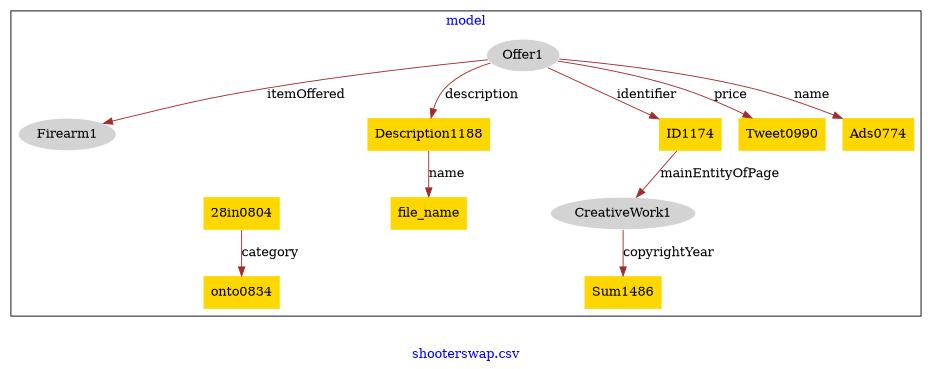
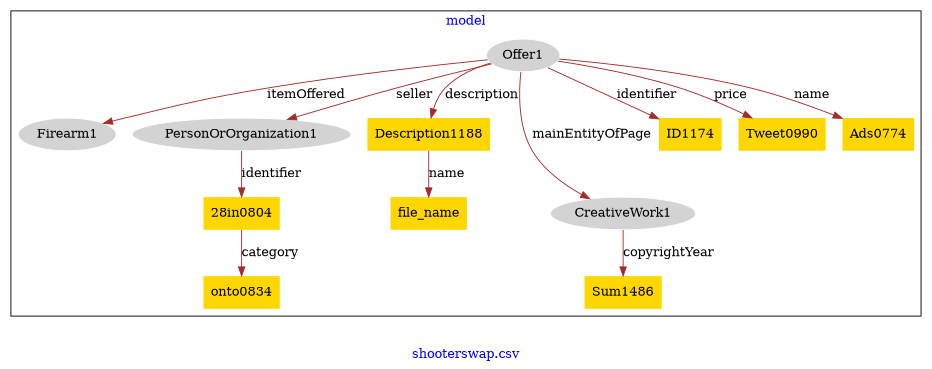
node "PersonOrOrganization1": added
edge "ID1174" -> "CreativeWork1": now "Offer1" -> "CreativeWork1"
